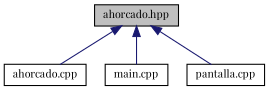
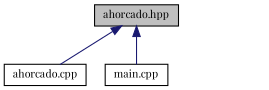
node "pantalla.cpp": removed
